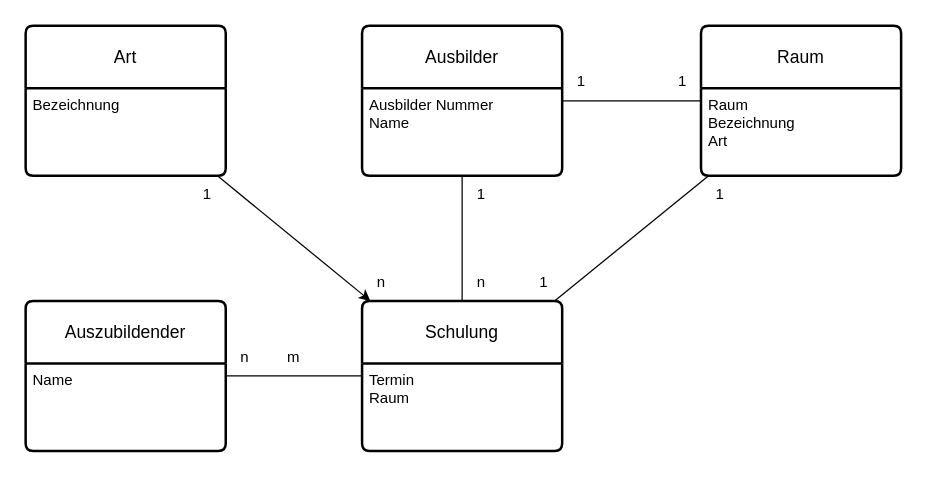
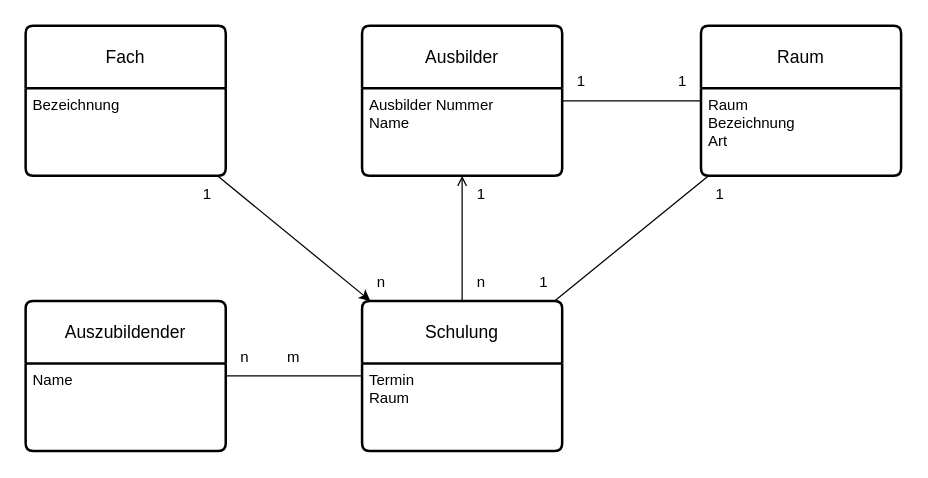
node "Art": label "Art" -> "Fach"
edge "Ausbilder" -- "Schulung": arrowhead none -> open
